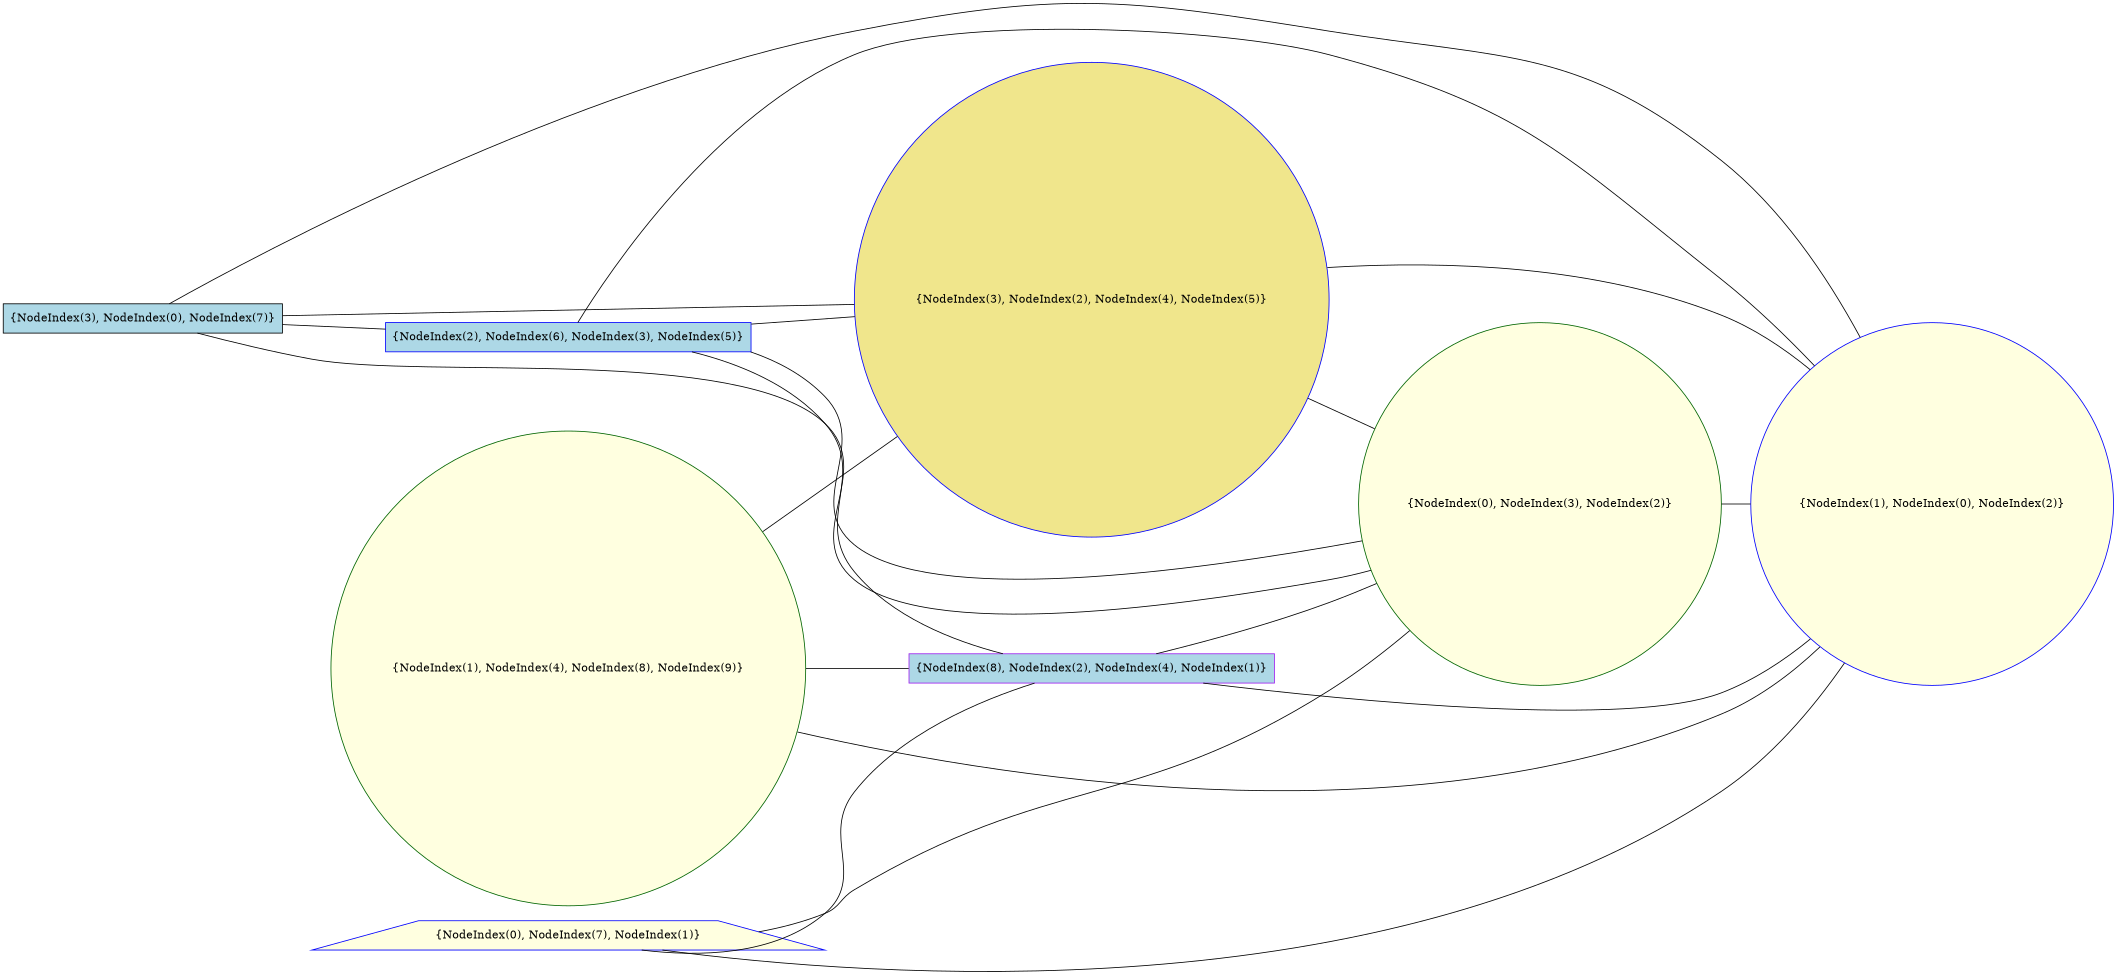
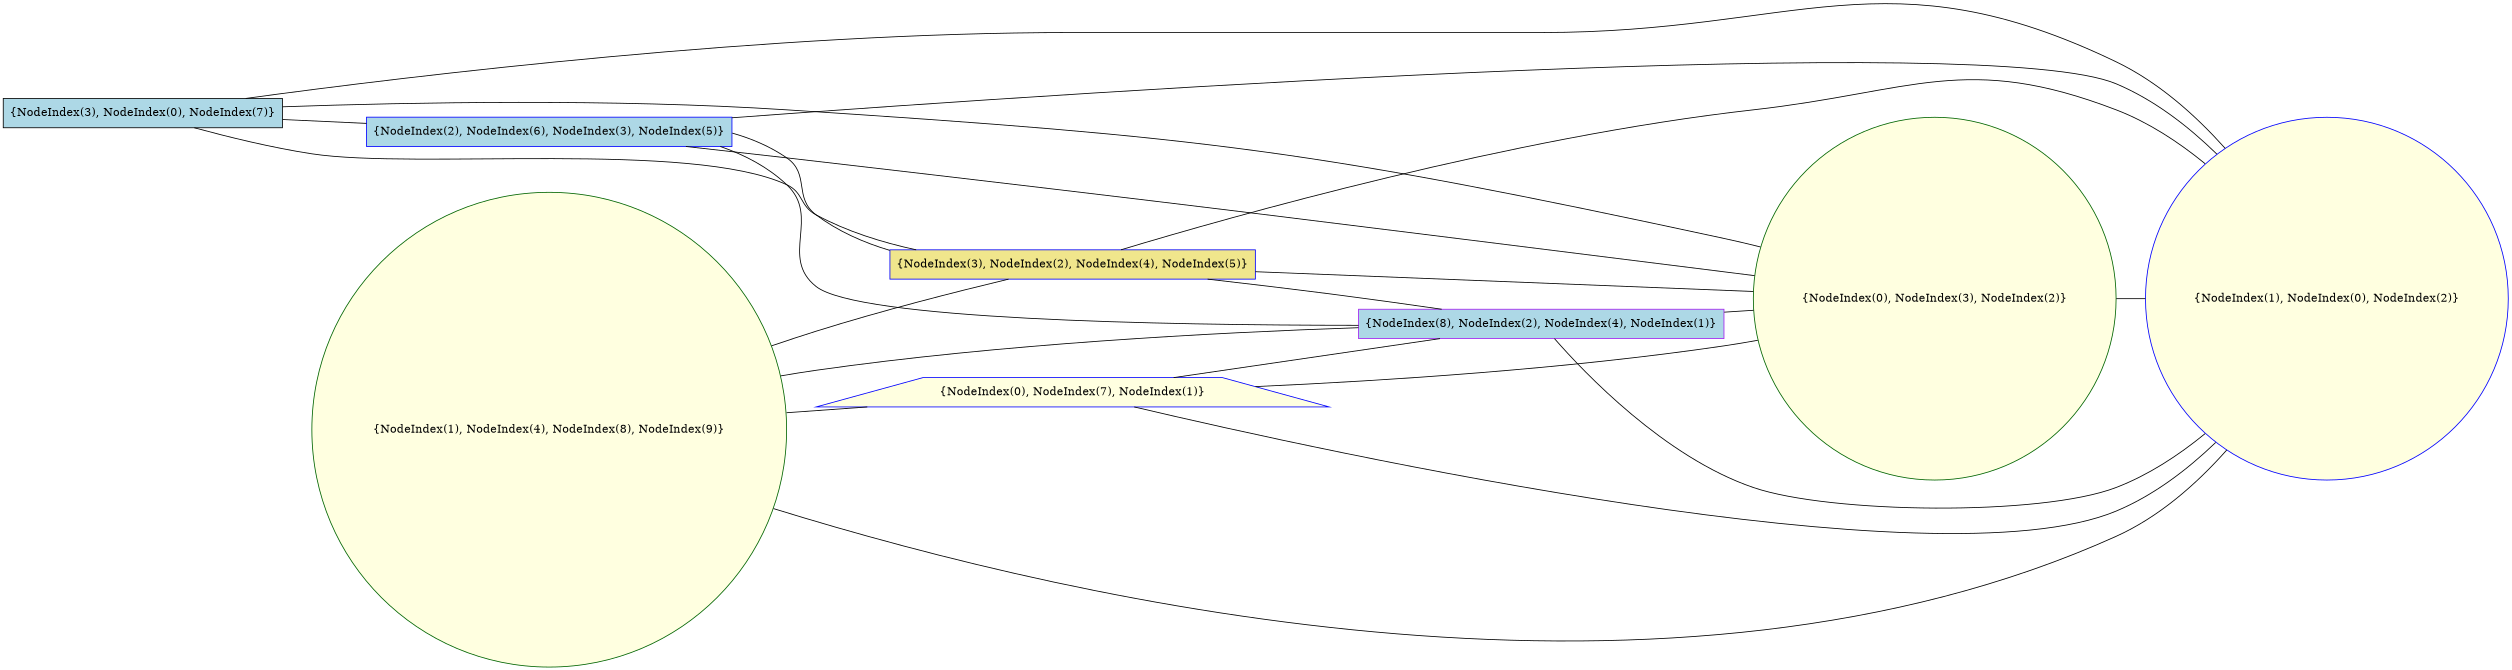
edge "{NodeIndex(3), NodeIndex(2), NodeIndex(4), NodeIndex(5)}" -- "{NodeIndex(8), NodeIndex(2), NodeIndex(4), NodeIndex(1)}": added
node "{NodeIndex(3), NodeIndex(2), NodeIndex(4), NodeIndex(5)}": shape circle -> box
edge "{NodeIndex(0), NodeIndex(7), NodeIndex(1)}" -- "{NodeIndex(1), NodeIndex(4), NodeIndex(8), NodeIndex(9)}": added
